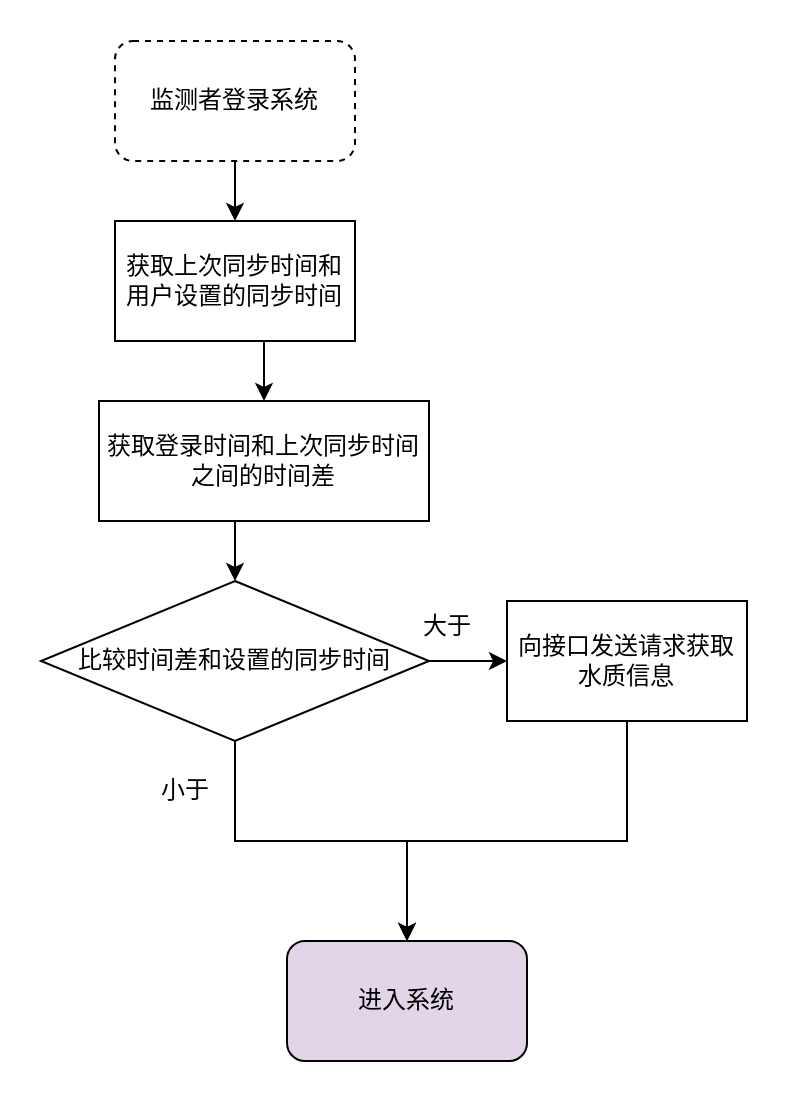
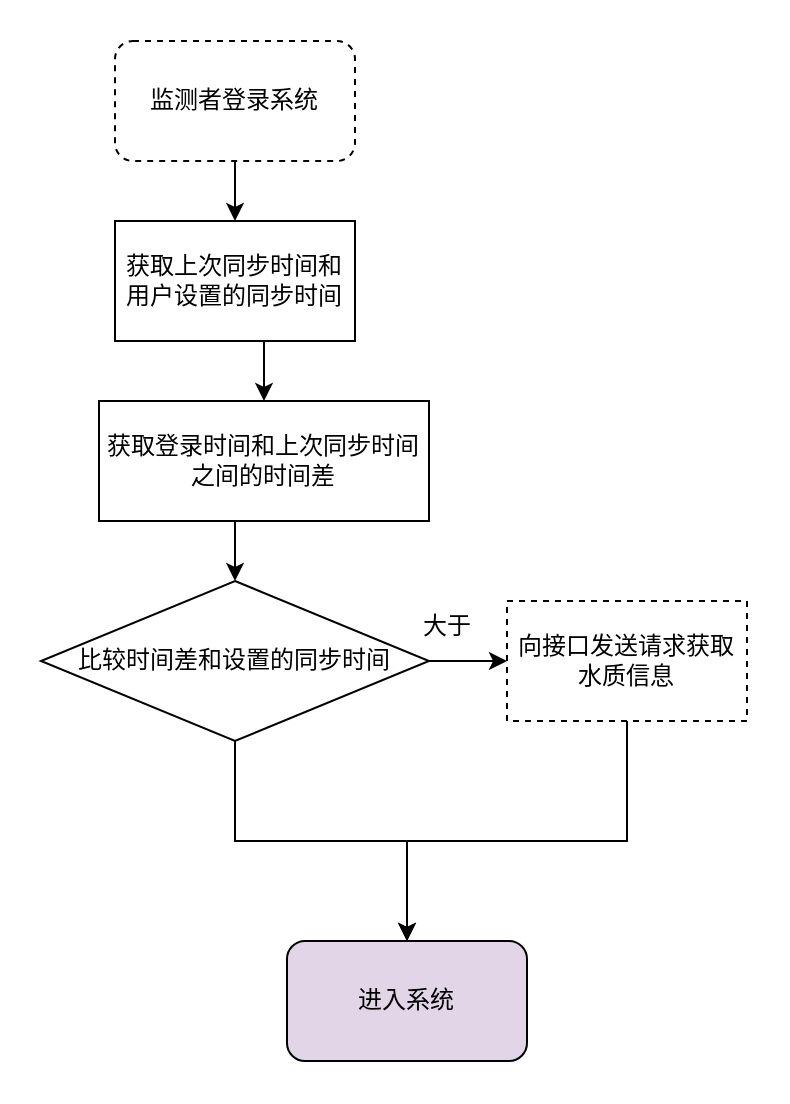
node "向接口发送请求获取水质信息": style solid -> dashed
node "小于": removed
